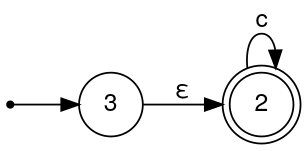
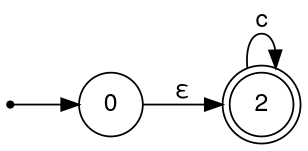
node "3": label "3" -> "0"
